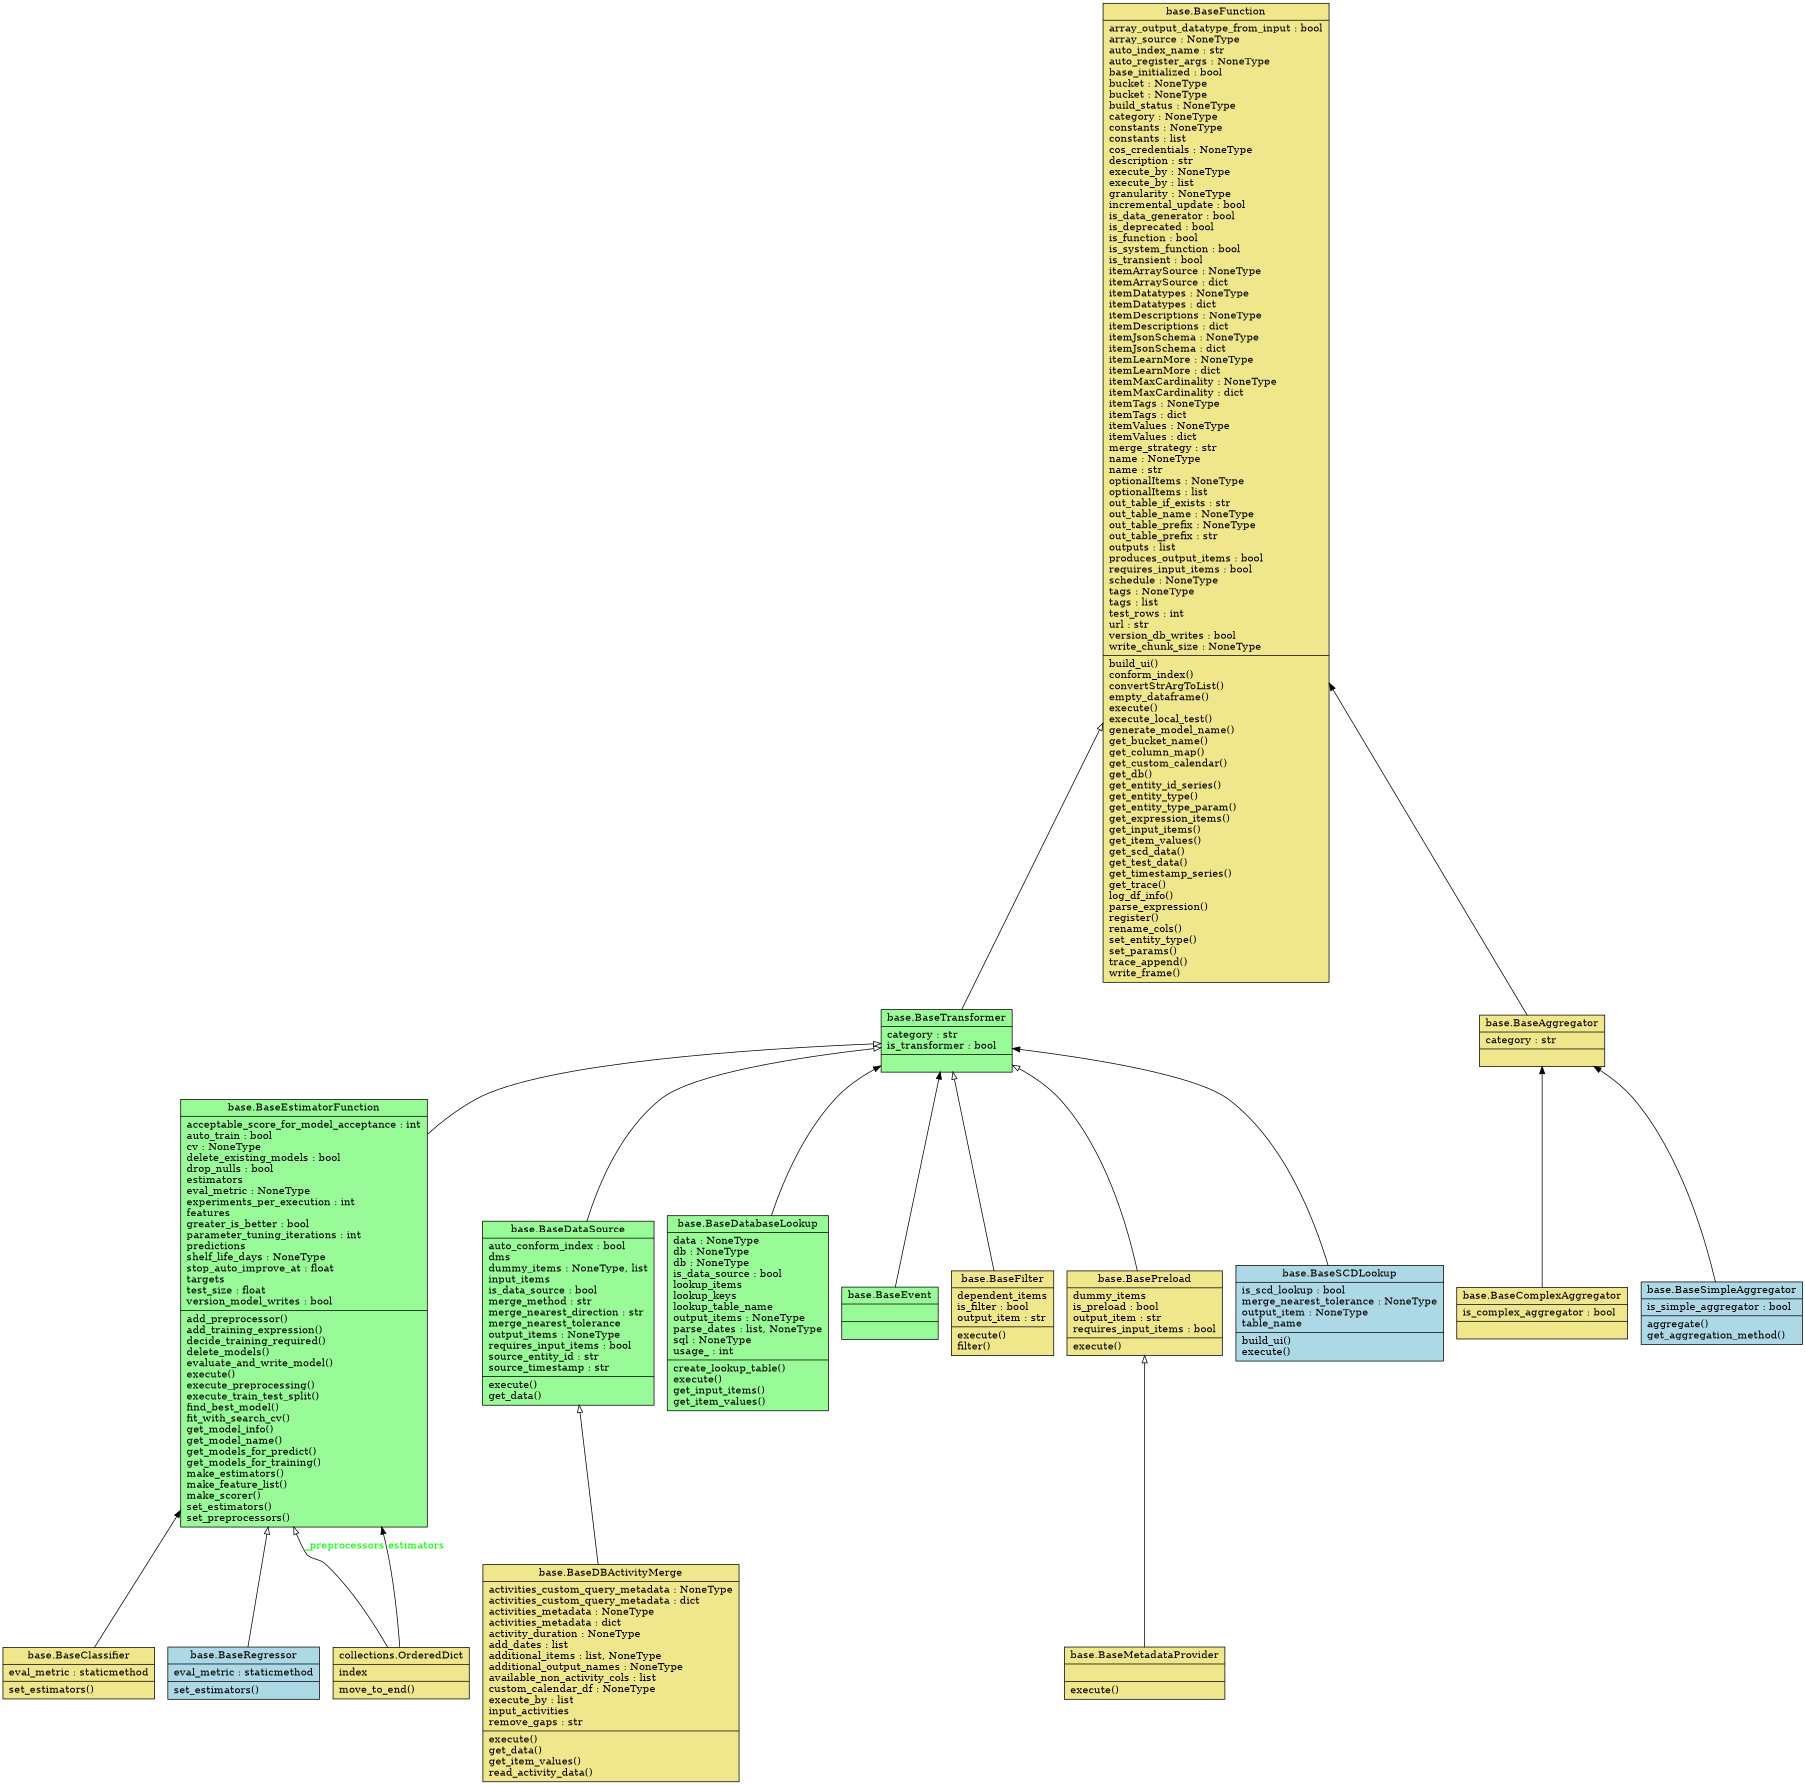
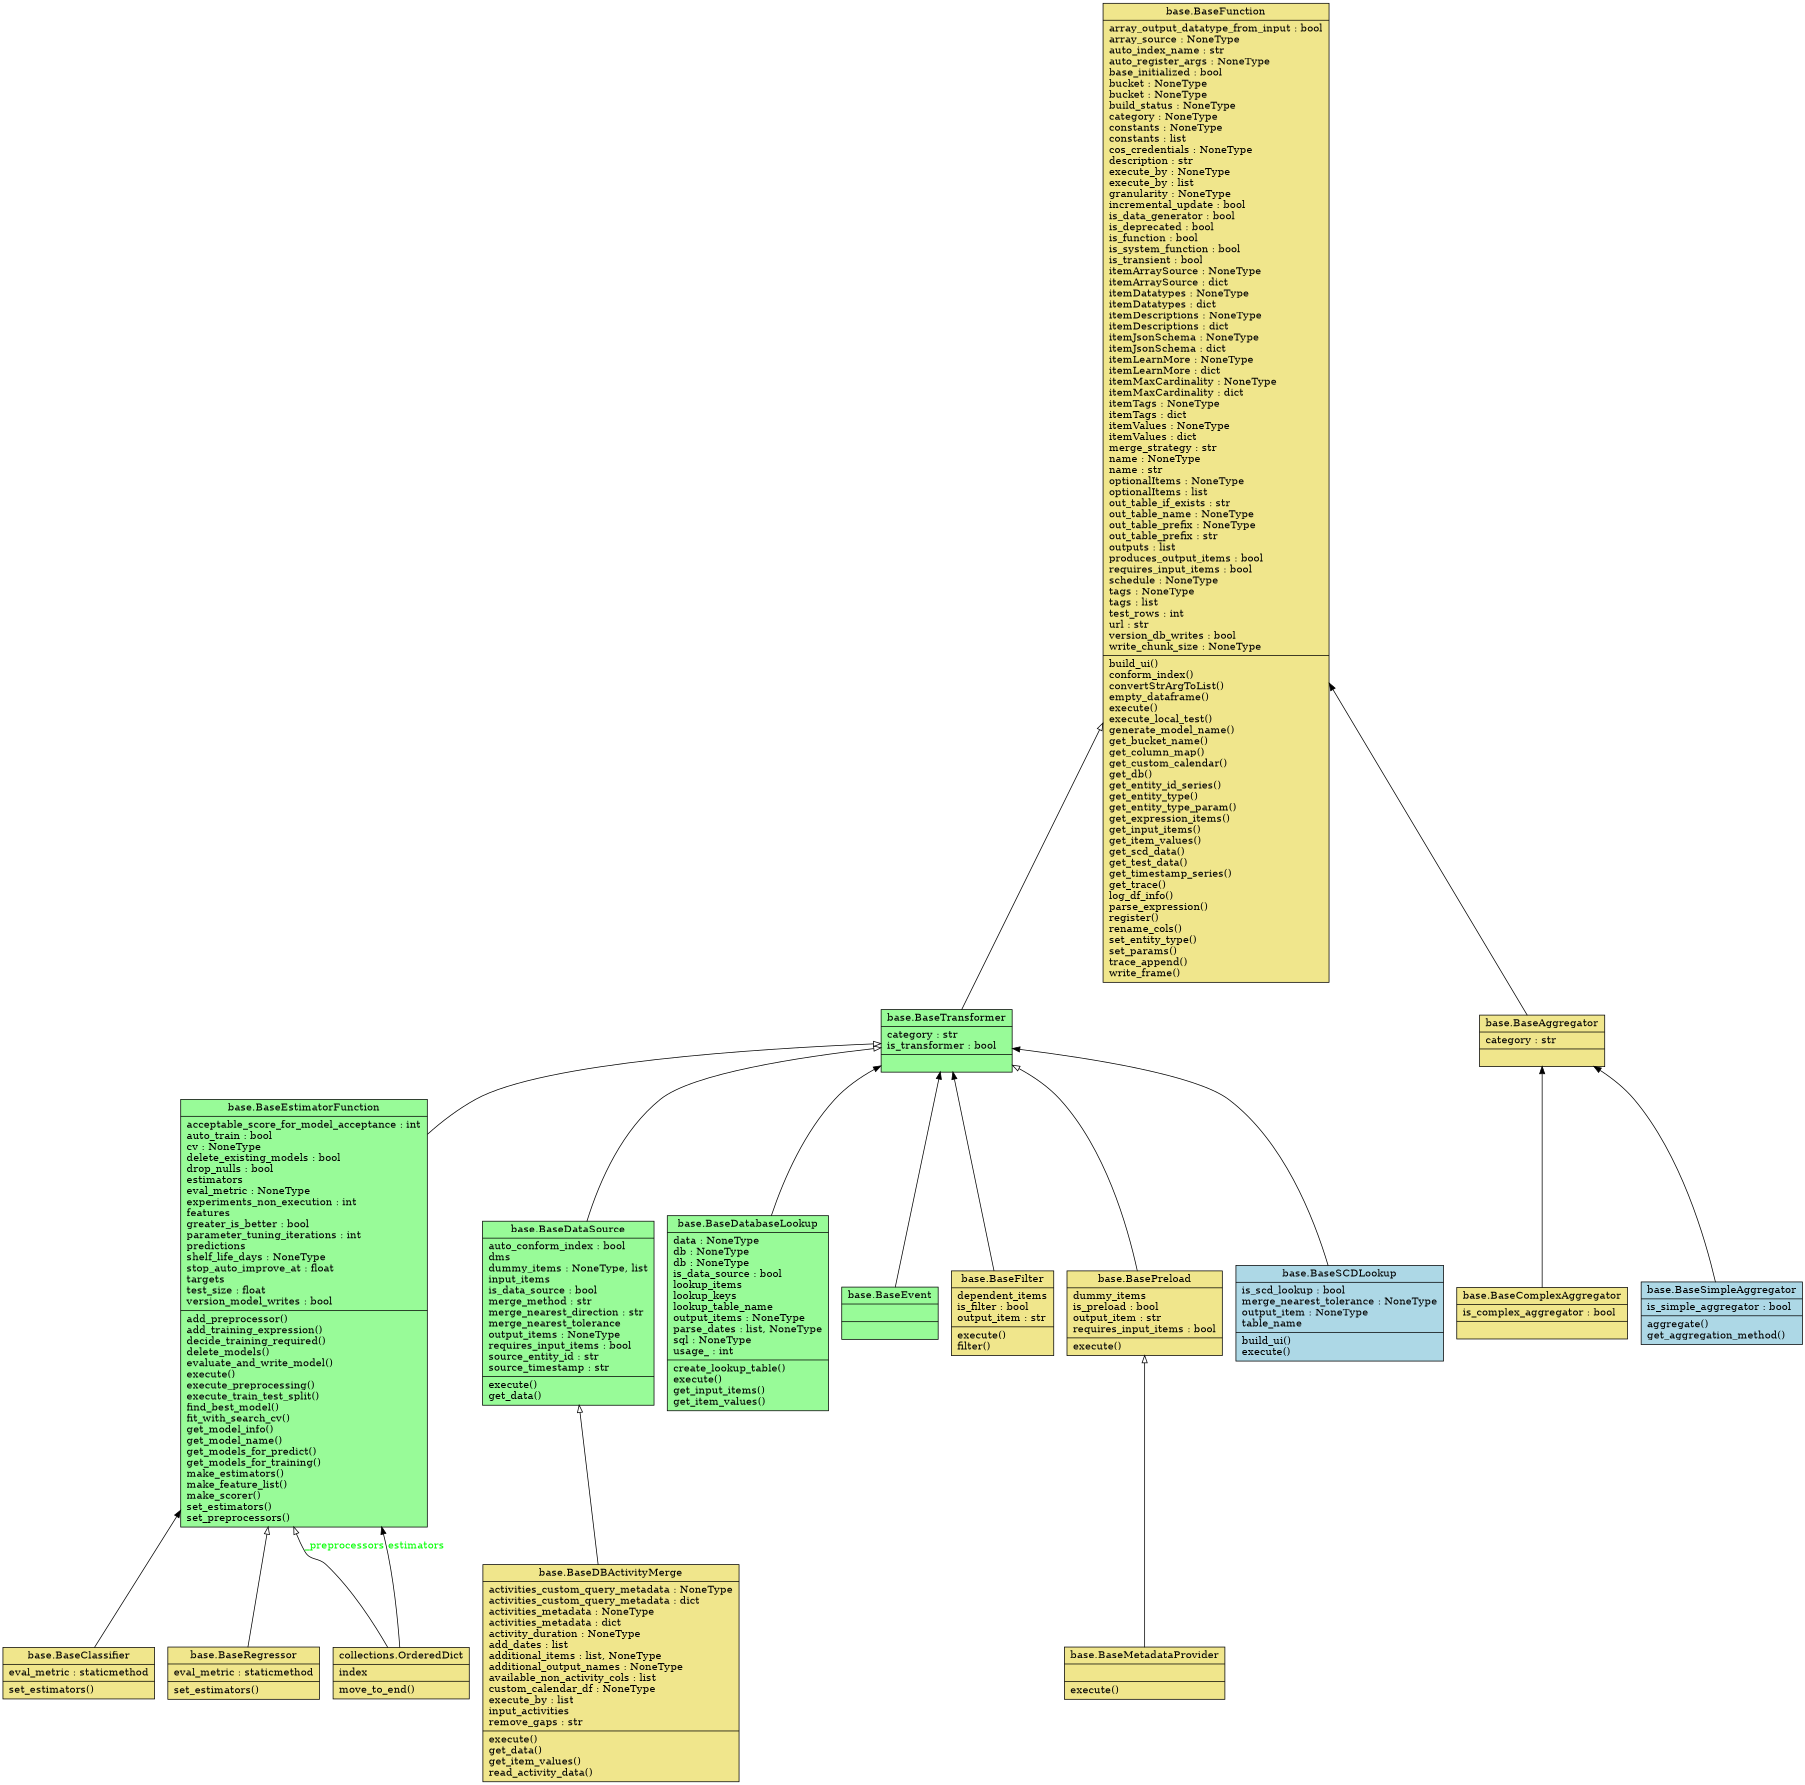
edge "base.BaseFilter" -> "base.BaseTransformer": arrowhead onormal -> normal
node "base.BaseEstimatorFunction": text "experiments_per_execution : int" -> "experiments_non_execution : int"
node "base.BaseRegressor": fillcolor lightblue -> khaki
